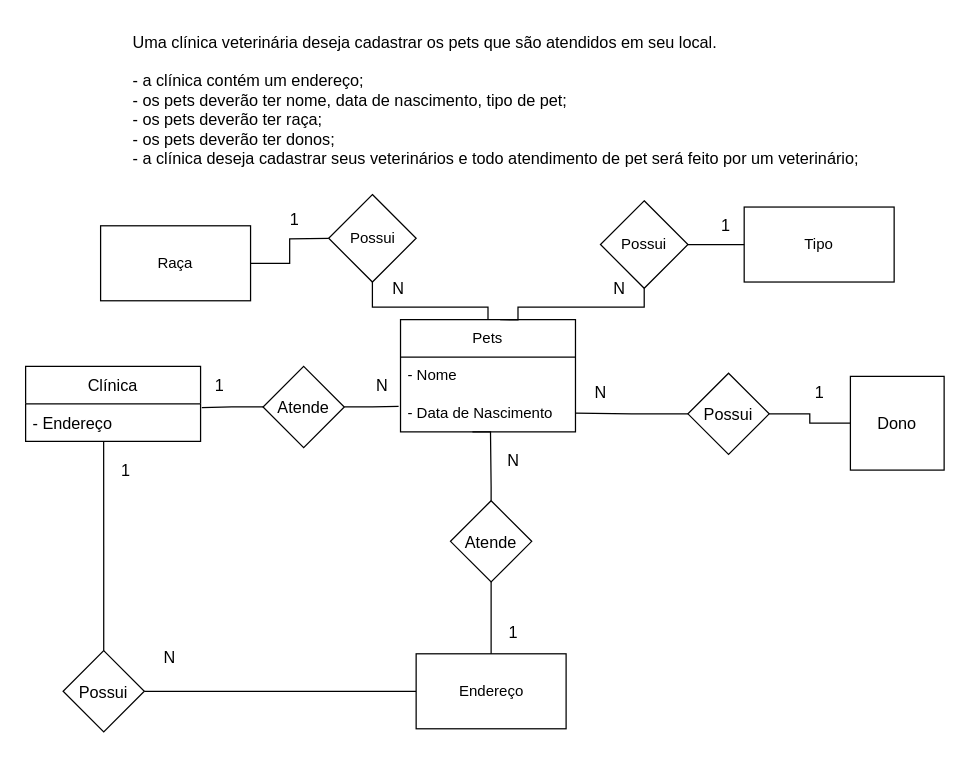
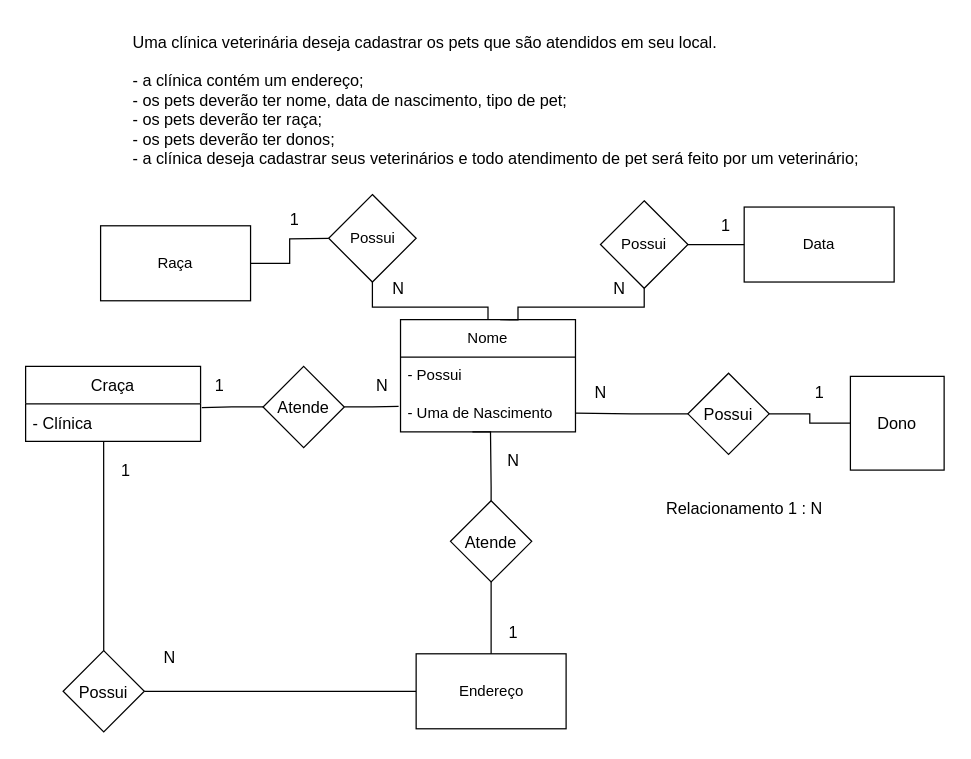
node "Tipo": label "Tipo" -> "Data"
node "Pets": label "Pets" -> "Nome"
node "- Nome": label "- Nome" -> "- Possui"
node "Clínica": label "Clínica" -> "Craça"
node "- Data de Nascimento": label "- Data de Nascimento" -> "- Uma de Nascimento"
node "- Endereço": label "- Endereço" -> "- Clínica"
node "Relacionamento 1 : N": added
